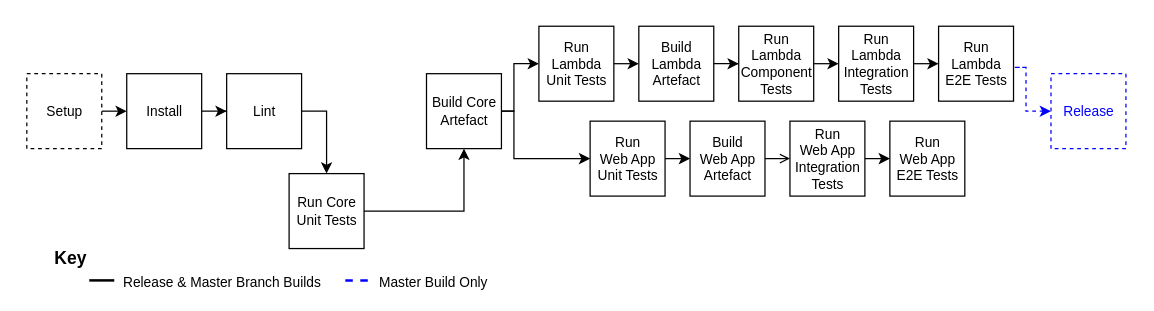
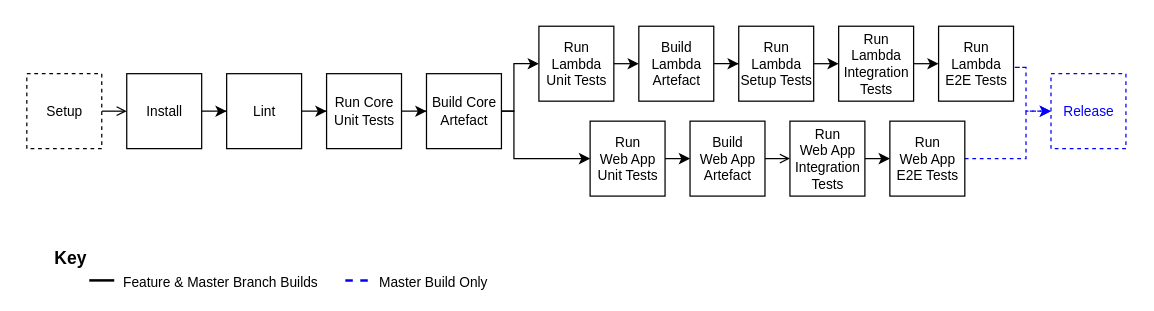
node "Run Lambda Component Tests": label "Run Lambda Component Tests" -> "Run Lambda Setup Tests"
edge "Setup" -> "Install": arrowhead classic -> open
edge "Run Web App E2E Tests" -> "Release": added
node "Run Core Unit Tests": moved (326, 211) -> (364, 111)
node "Release & Master Branch Builds": label "Release & Master Branch Builds" -> "Feature & Master Branch Builds"
